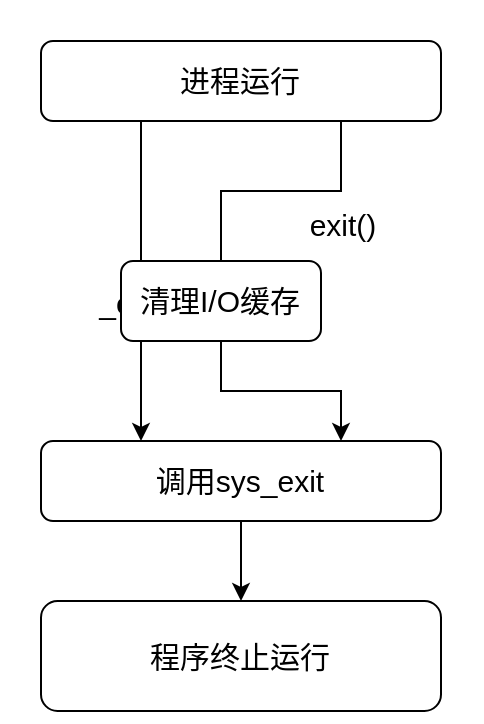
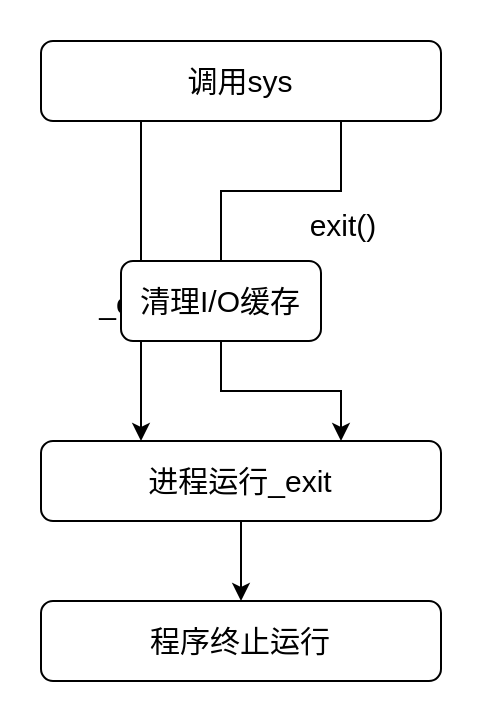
node "进程运行": label "进程运行" -> "调用sys"
node "调用sys_exit": label "调用sys_exit" -> "进程运行_exit"
node "程序终止运行": size 400x110 -> 400x80
